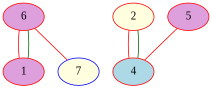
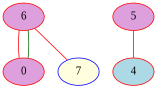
node "2": removed
node "1": label "1" -> "0"
